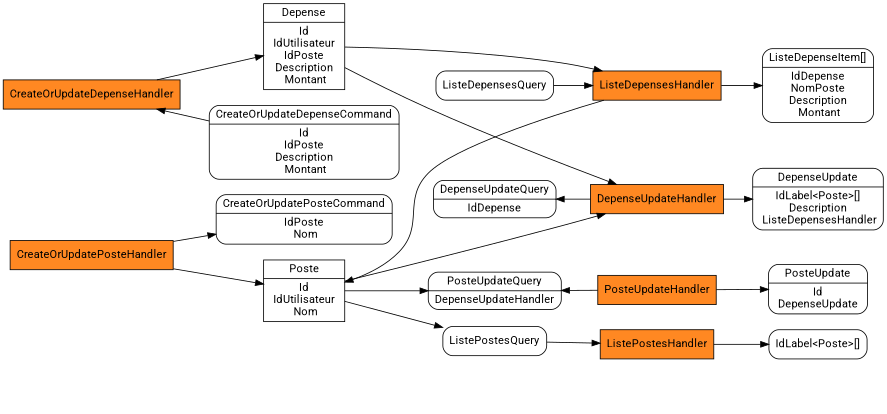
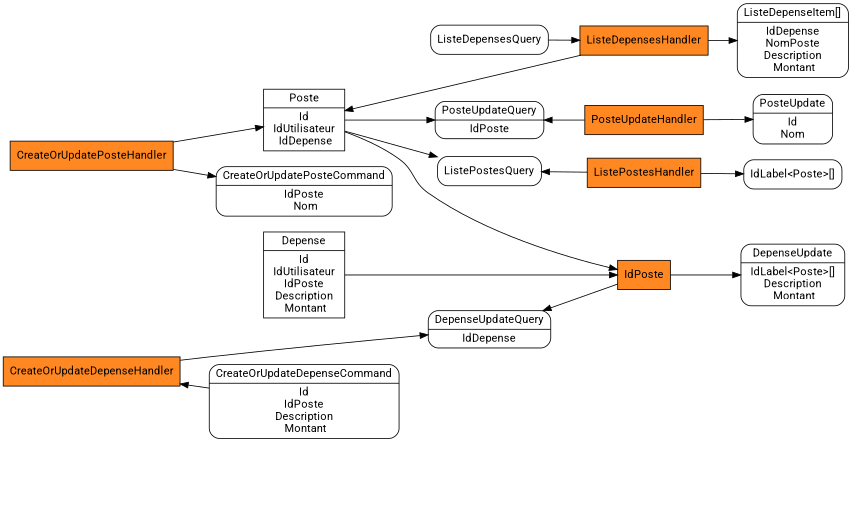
edge "Depense" -> "ListeDepensesHandler": removed
edge "CreateOrUpdateDepenseHandler" -> "Depense": now "CreateOrUpdateDepenseHandler" -> "DepenseUpdateQuery"
node "DepenseUpdateHandler": label "DepenseUpdateHandler" -> "IdPoste"
node "DepenseUpdate": text "ListeDepensesHandler" -> "Montant"
node "PosteUpdateQuery": text "DepenseUpdateHandler" -> "IdPoste"
node "PosteUpdate": text "DepenseUpdate" -> "Nom"
node "Poste": text "Nom" -> "IdDepense"
edge "ListePostesQuery" -> "ListePostesHandler": reversed
